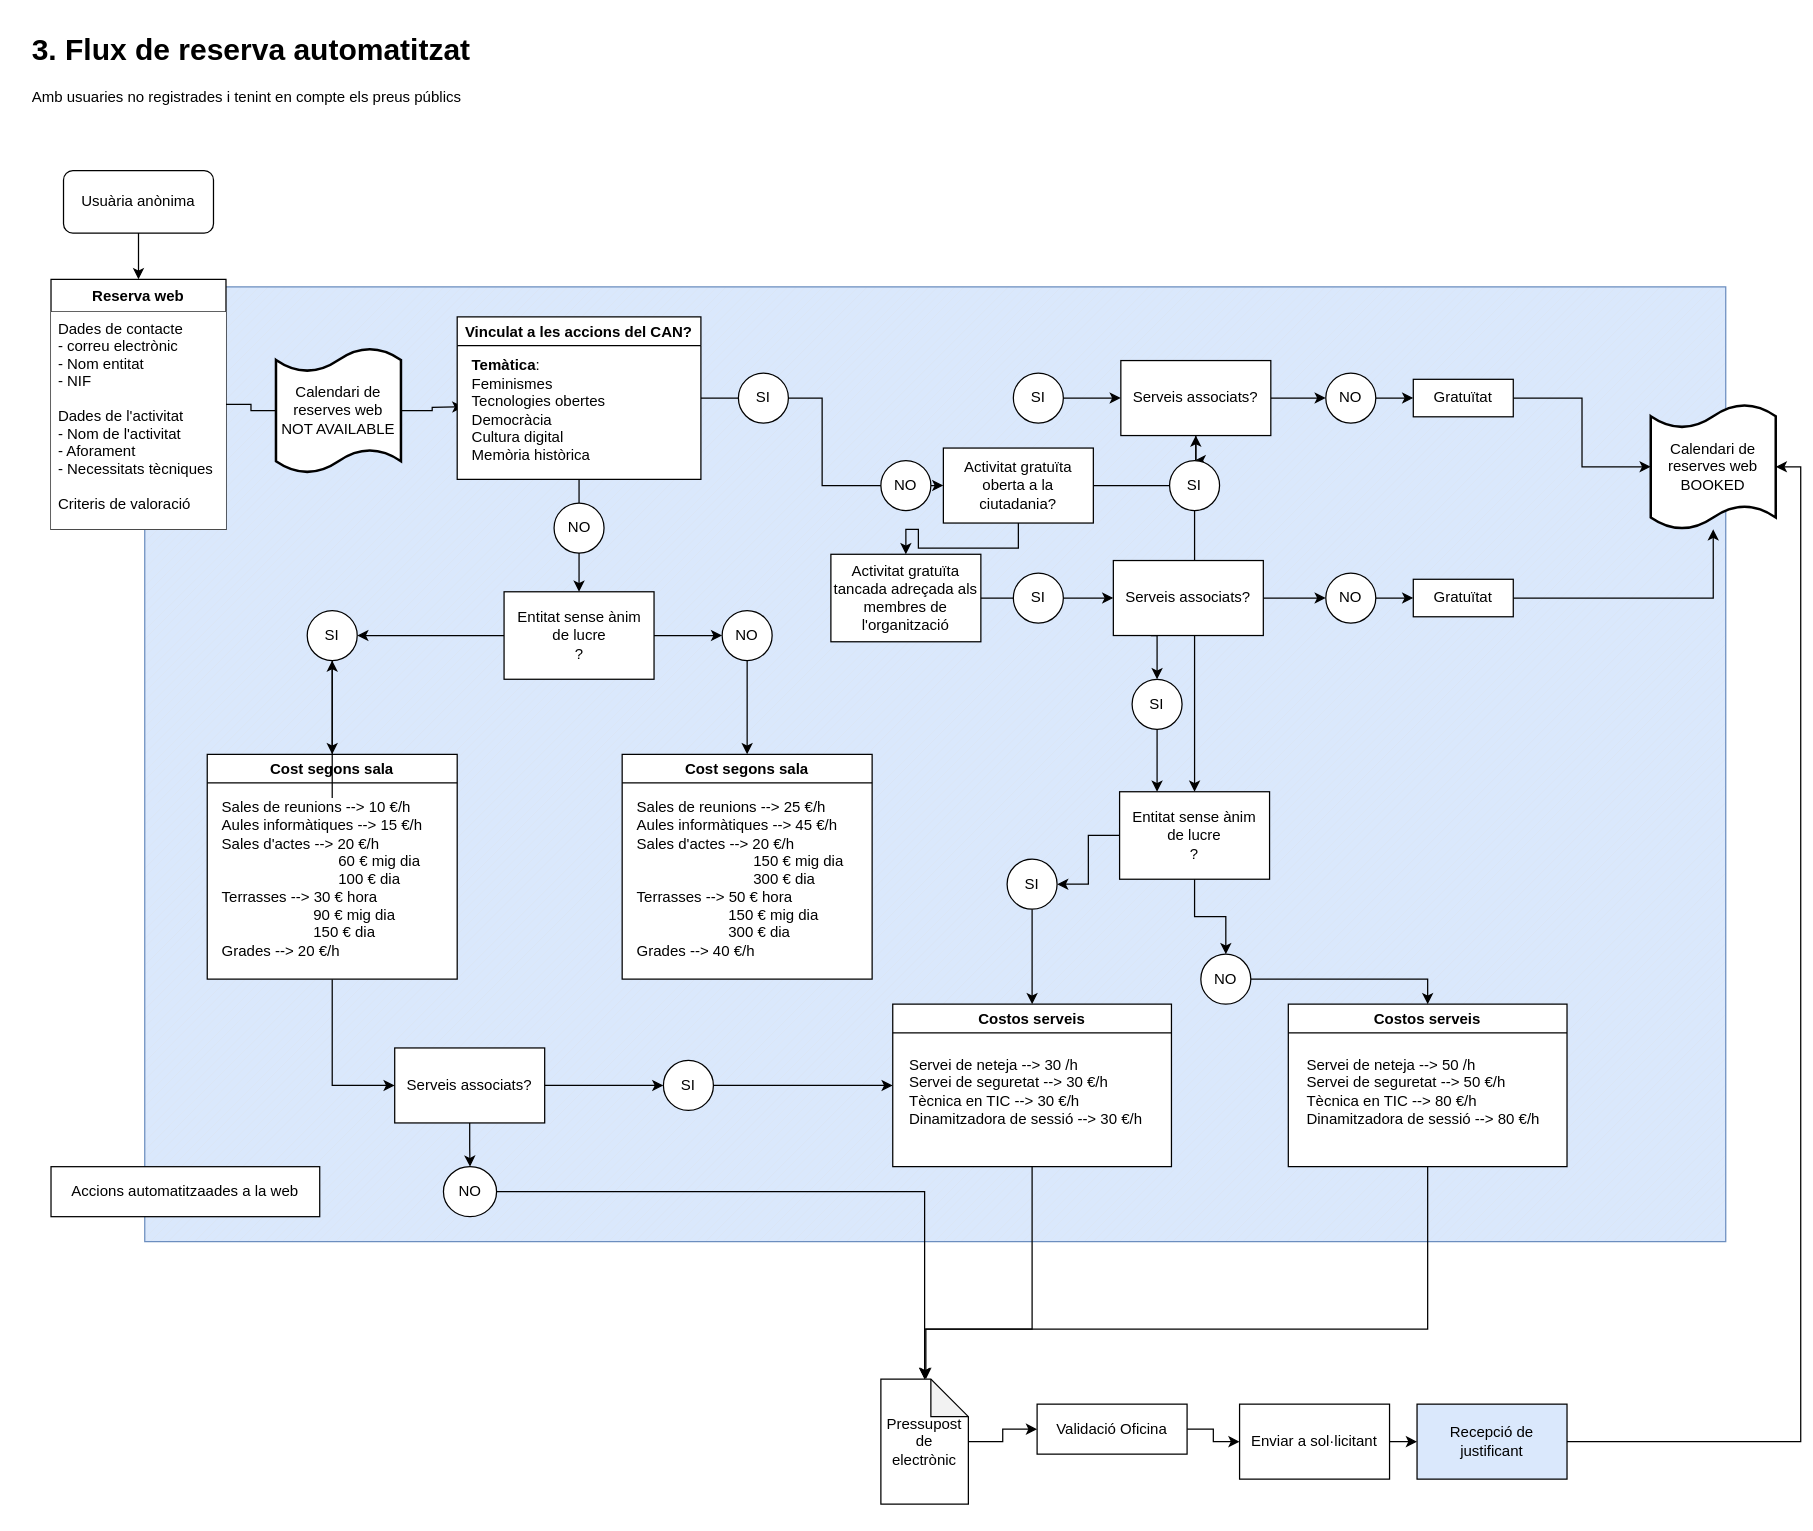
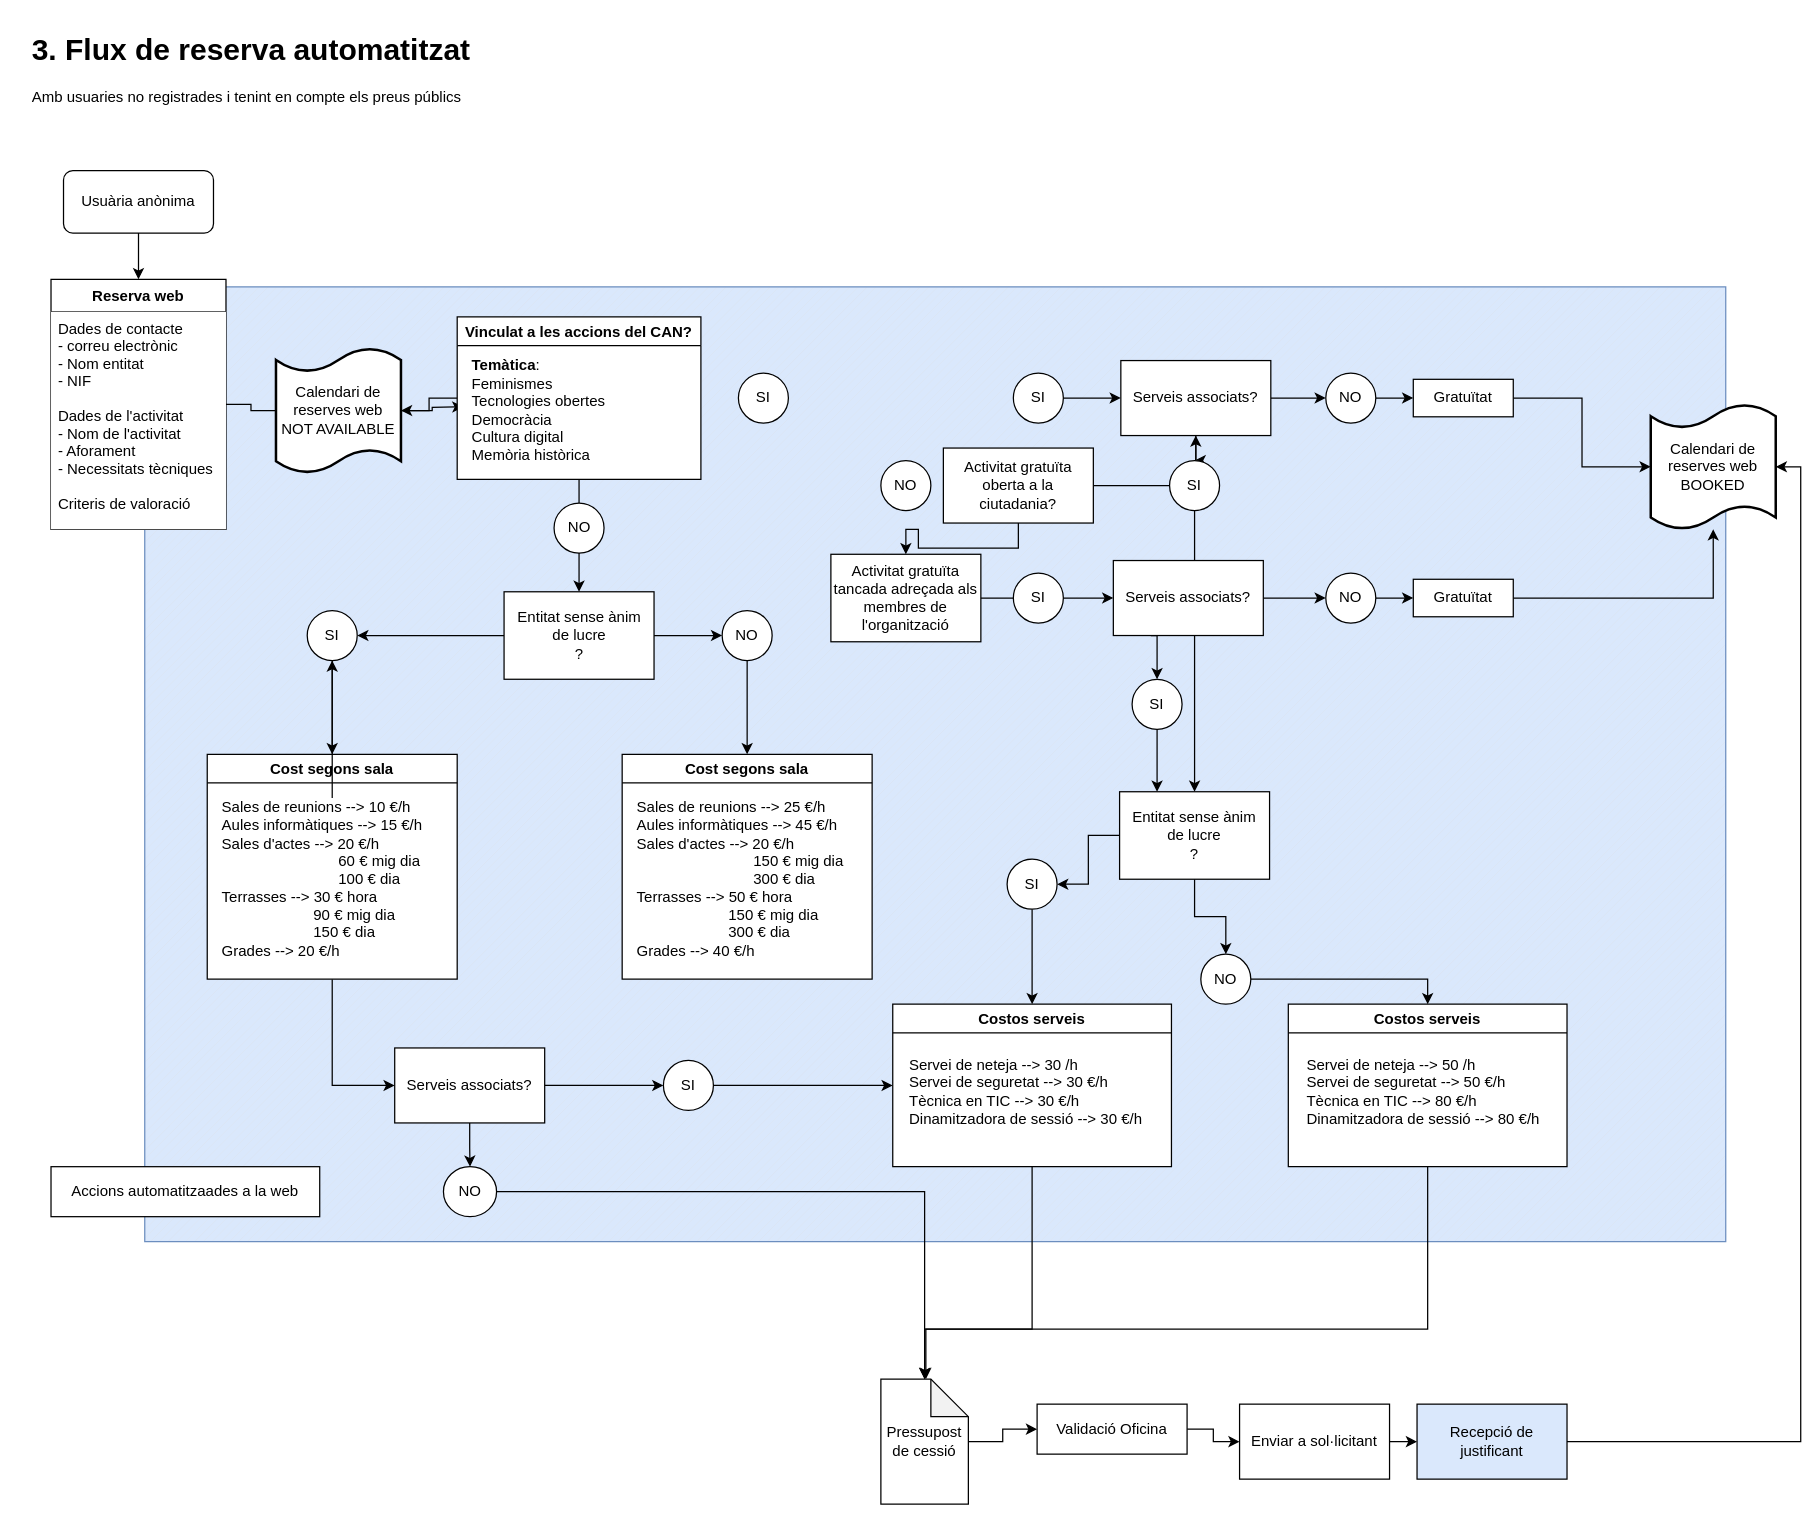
edge "Vinculat a les accions del CAN?" -> "Activitat gratuïta oberta a la ciutadania?": now "Vinculat a les accions del CAN?" -> "Calendari de reserves web NOT AVAILABLE"
node "Pressupost de electrònic": label "Pressupost de electrònic" -> "Pressupost de cessió"
